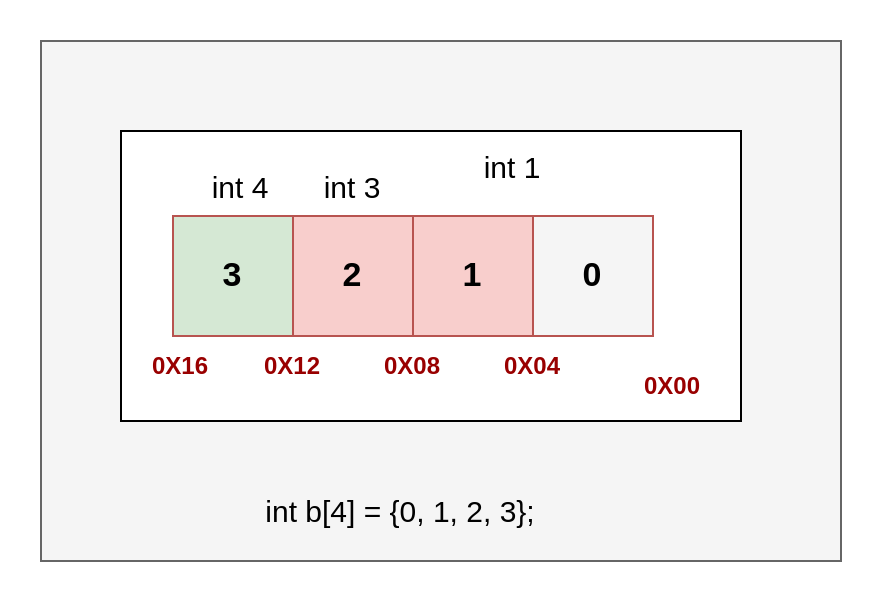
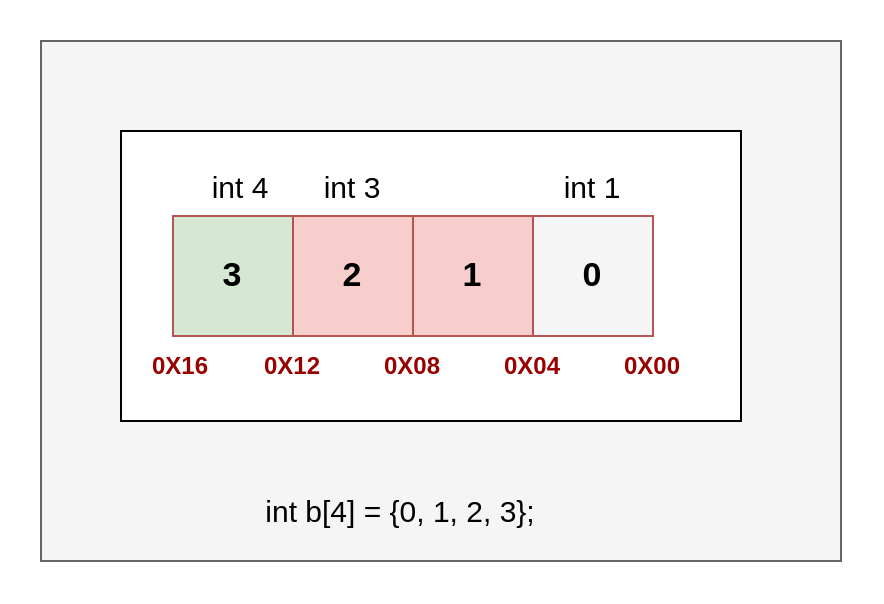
node "int 1": moved (513, 166) -> (593, 186)
node "0X00": moved (673, 386) -> (653, 366)
